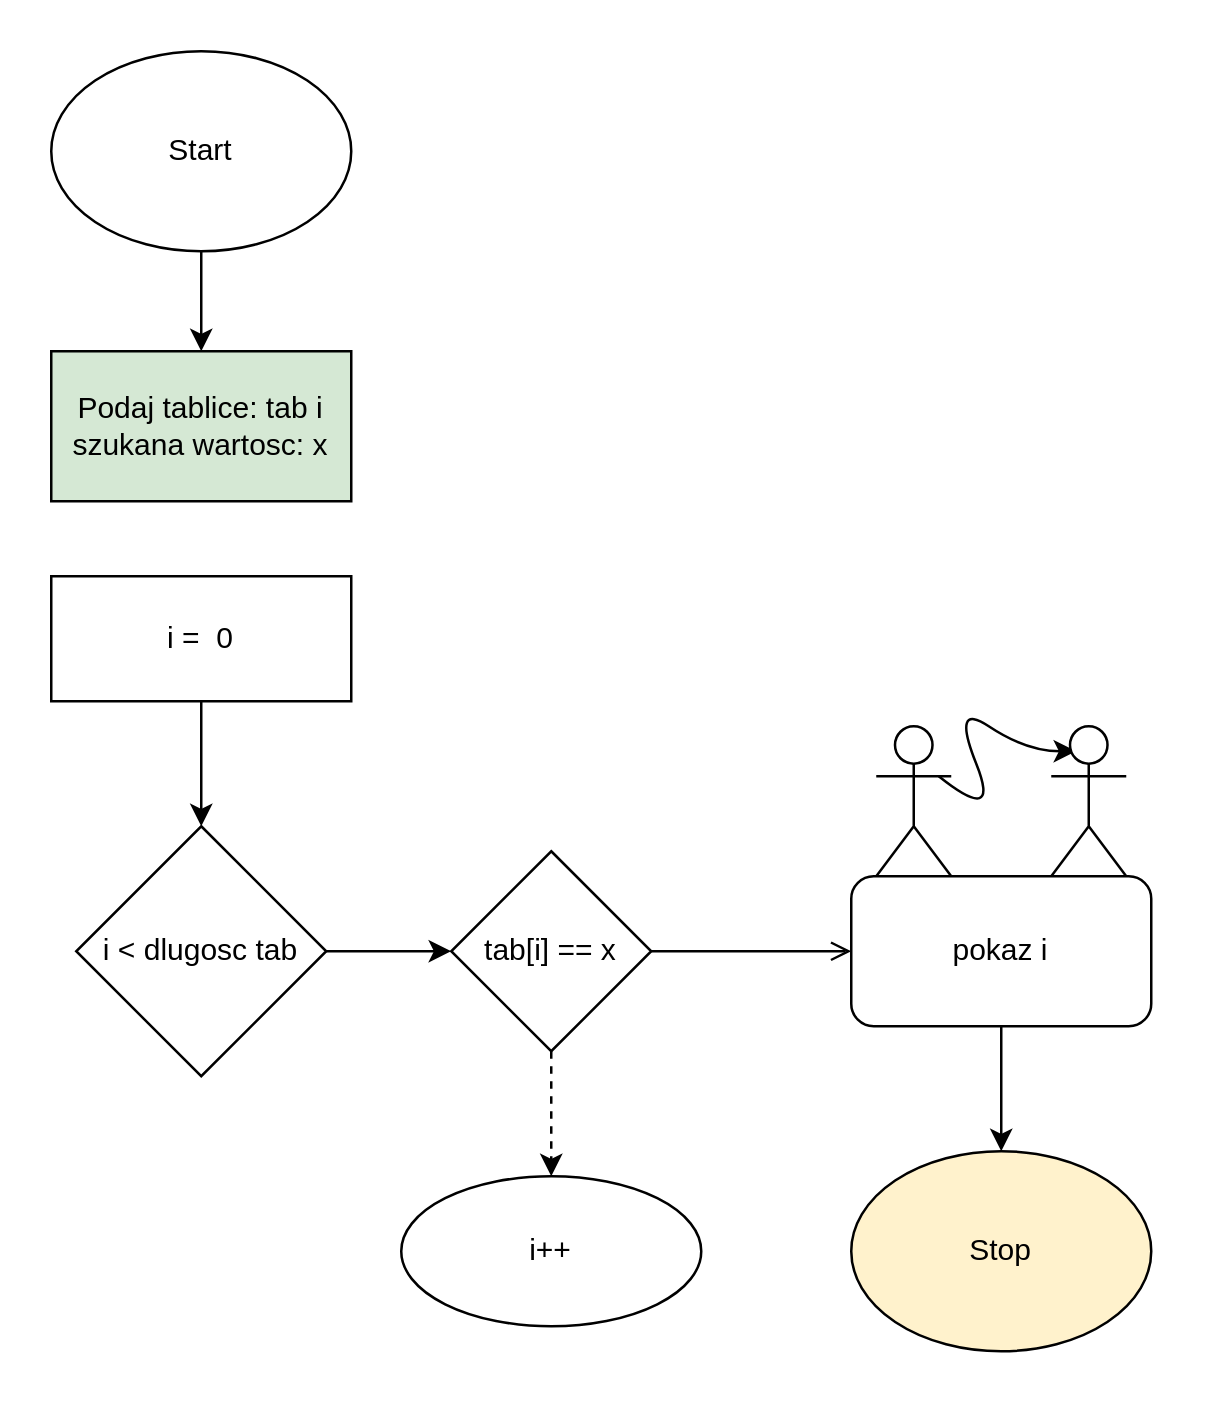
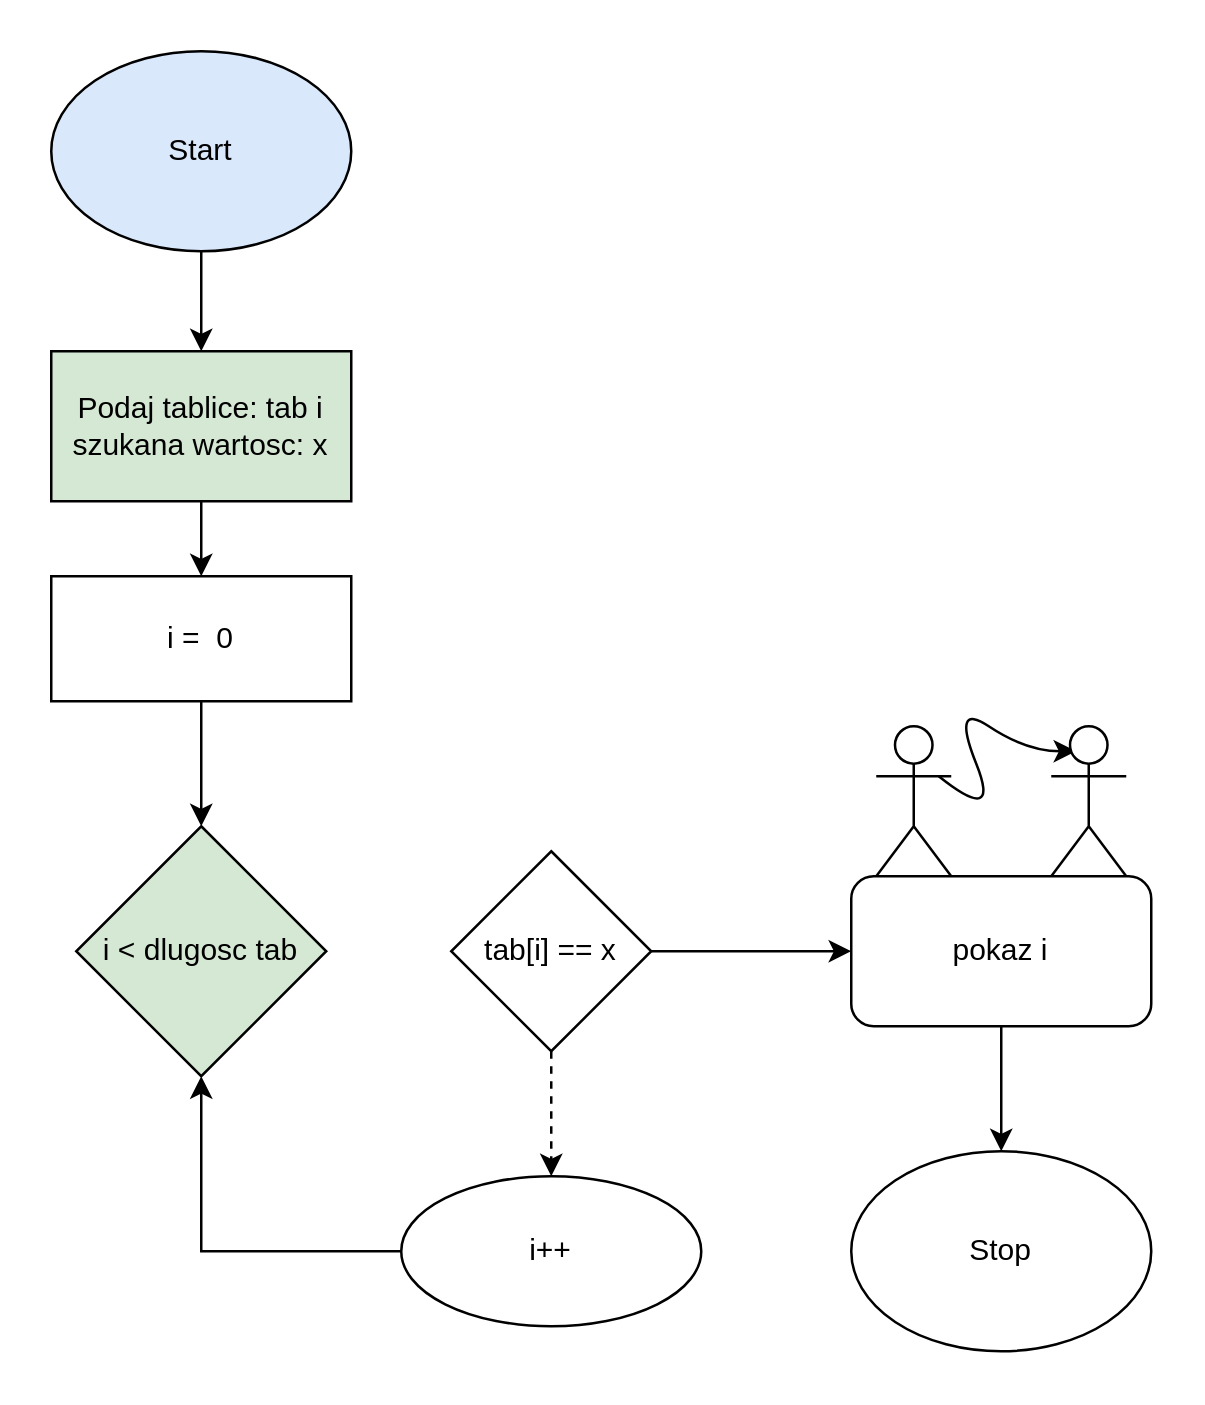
node "Start": fillcolor #ffffff -> #dae8fc
edge "Podaj tablice: tab i szukana wartosc: x" -> "i = 0": added
node "i < dlugosc tab": fillcolor #ffffff -> #d5e8d4
edge "i < dlugosc tab" -> "tab[i] == x": removed
edge "tab[i] == x" -> "pokaz i": arrowhead open -> classic
edge "i++" -> "i < dlugosc tab": added
node "Stop": fillcolor #fff2cc -> #ffffff
